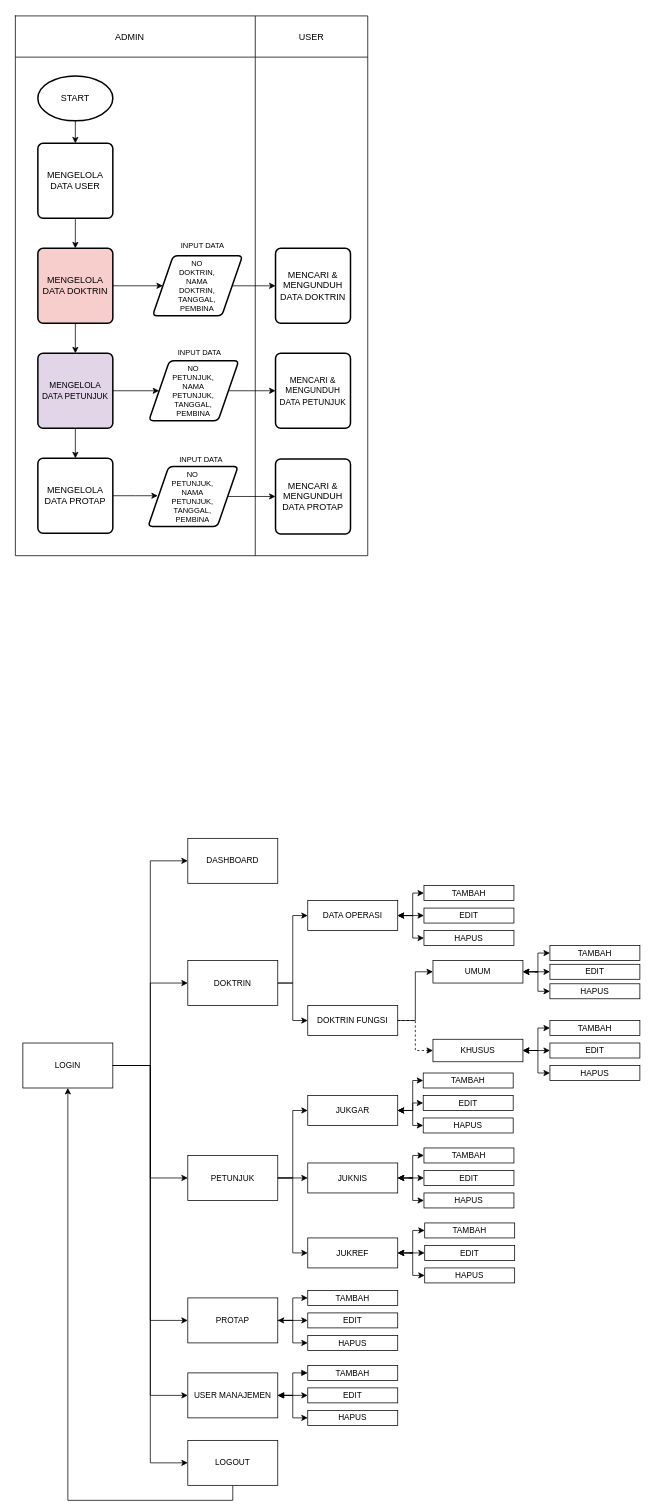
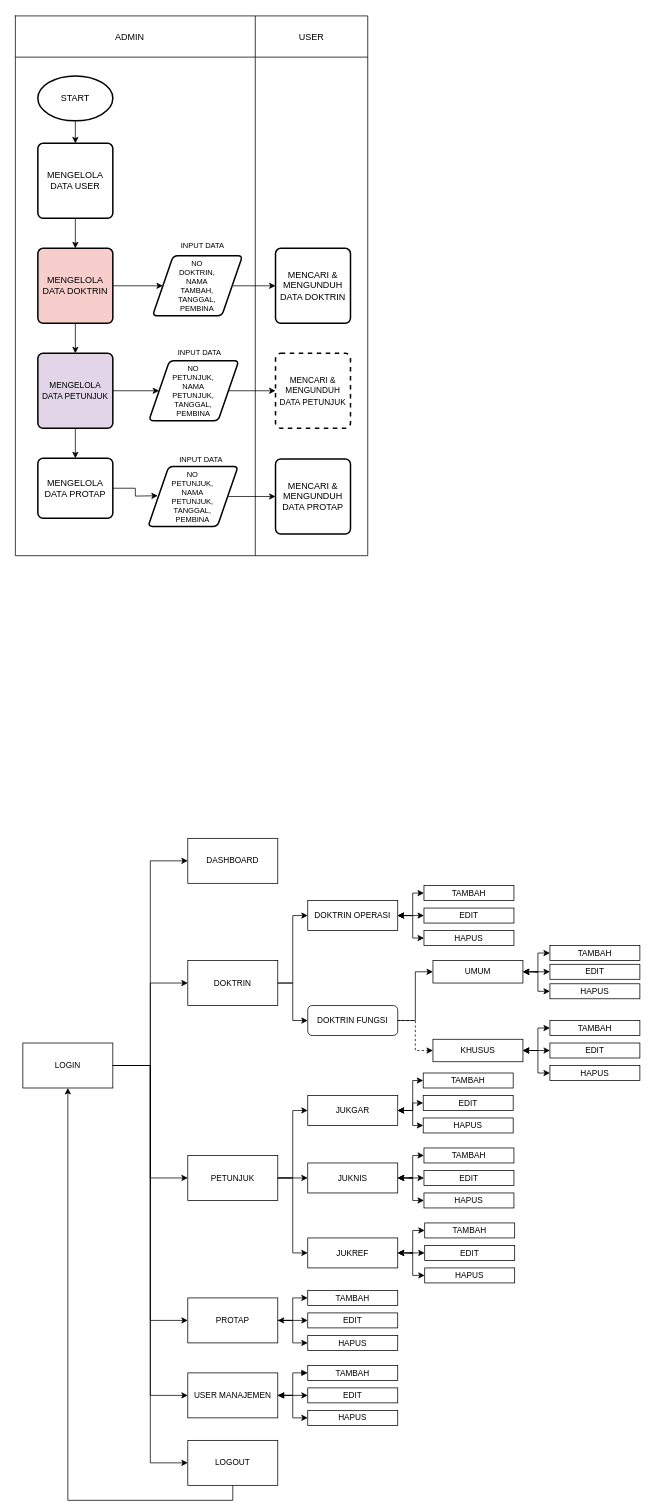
node "NO DOKTRIN, NAMA DOKTRIN, TANGGAL, PEMBINA": label "NO DOKTRIN, NAMA DOKTRIN, TANGGAL, PEMBINA" -> "NO DOKTRIN, NAMA TAMBAH, TANGGAL, PEMBINA"
node "MENCARI & MENGUNDUH DATA PETUNJUK": style solid -> dashed
node "MENGELOLA DATA PROTAP": size 75x75 -> 75x60
node "DATA OPERASI": label "DATA OPERASI" -> "DOKTRIN OPERASI"
node "DOKTRIN FUNGSI": shape rectangle -> rounded rectangle
